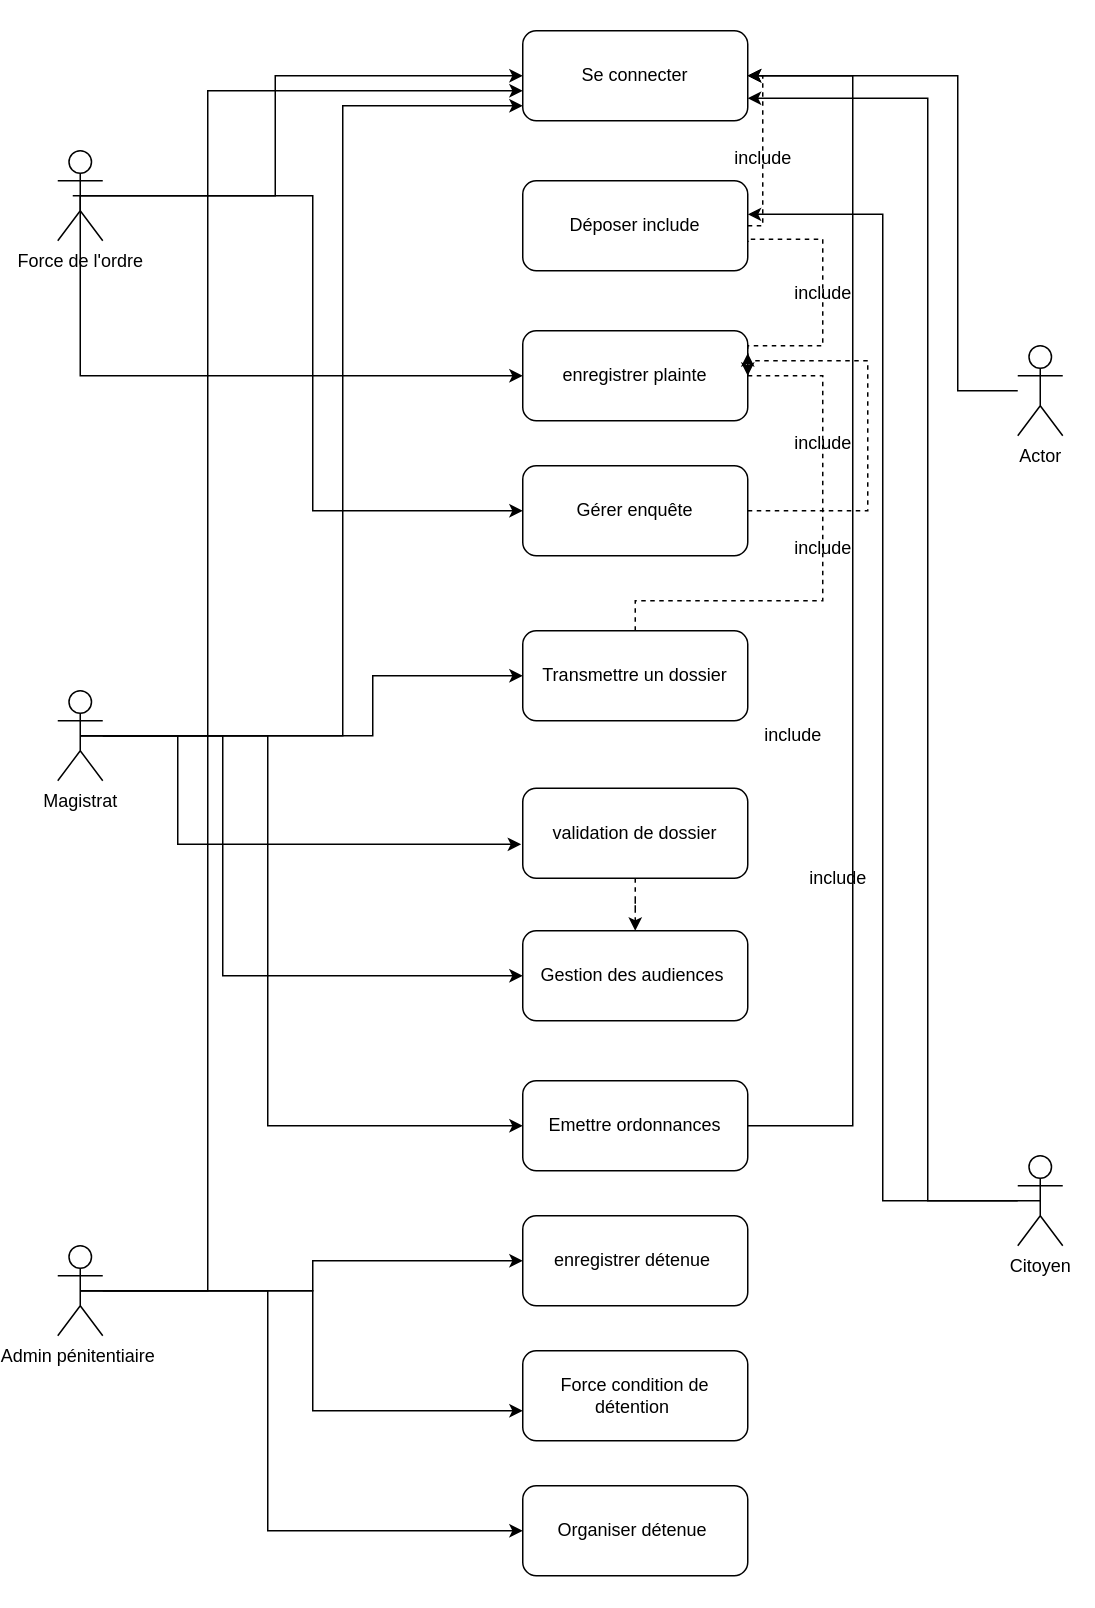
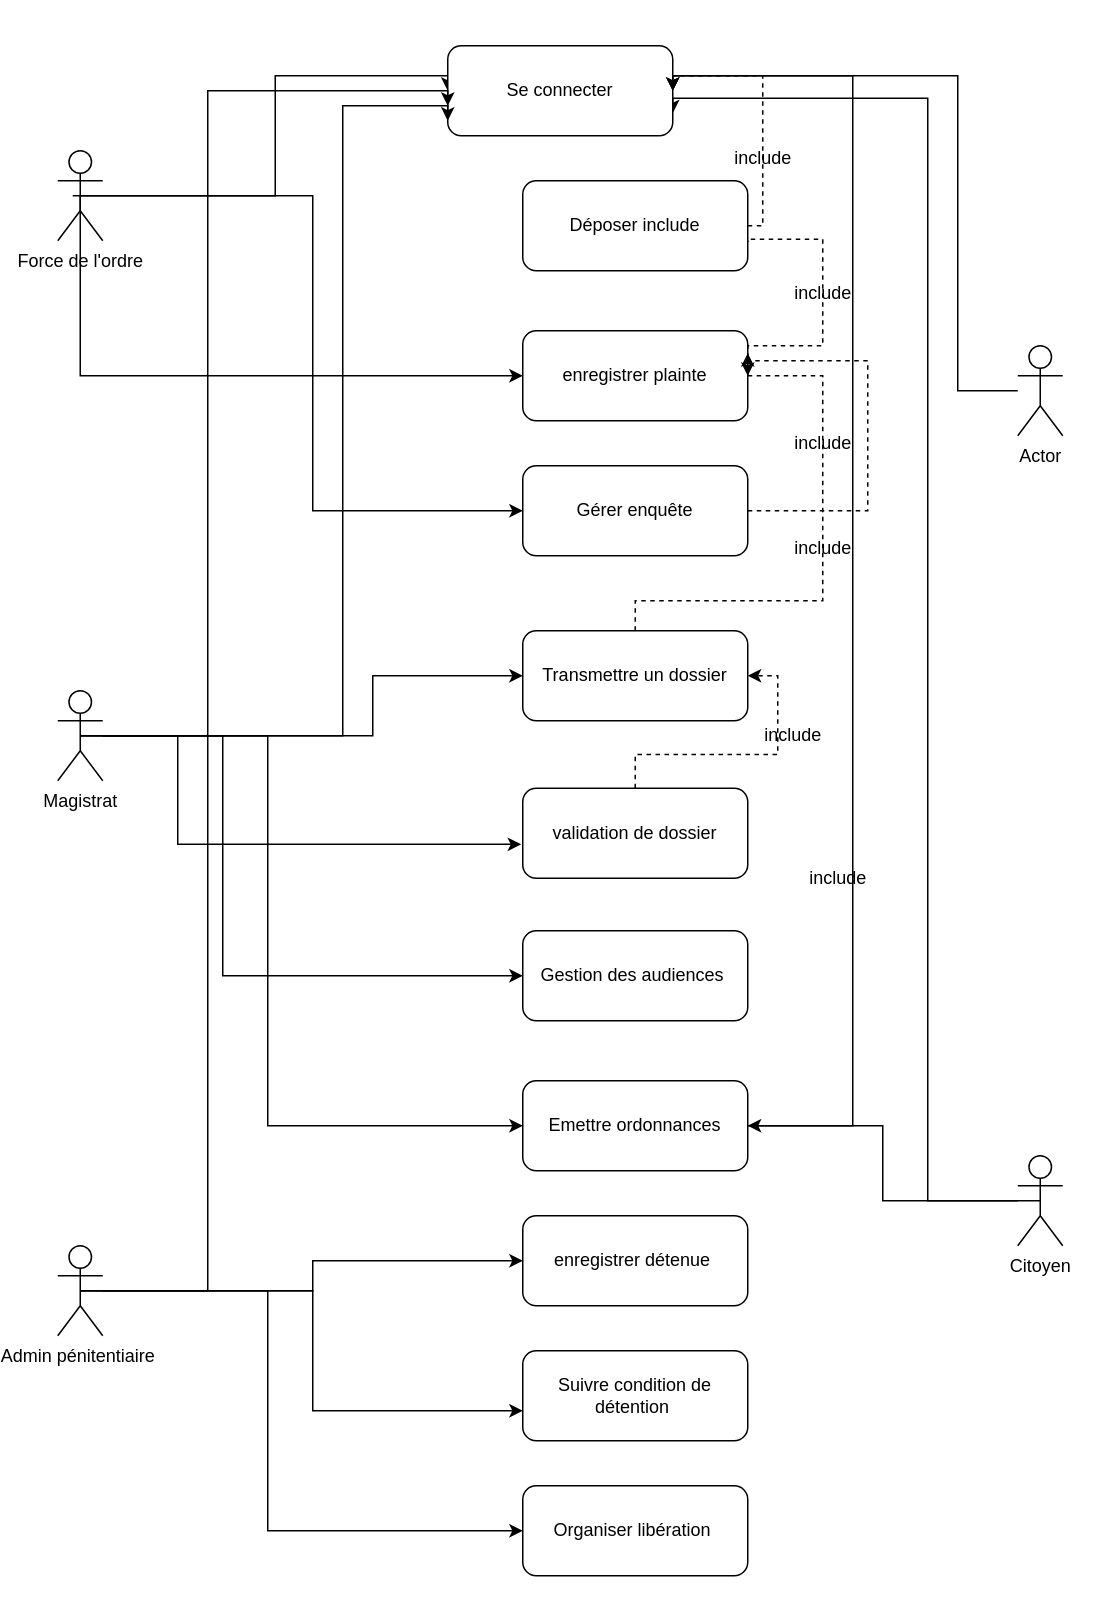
node "Se connecter": moved (635, 76) -> (560, 91)
edge "Citoyen" -> "Déposer include": now "Citoyen" -> "Emettre ordonnances"
edge "validation de dossier" -> "Gestion des audiences": now "validation de dossier" -> "Transmettre un dossier"
node "Force condition de détention": label "Force condition de détention" -> "Suivre condition de détention"
node "Organiser détenue": label "Organiser détenue" -> "Organiser libération"
